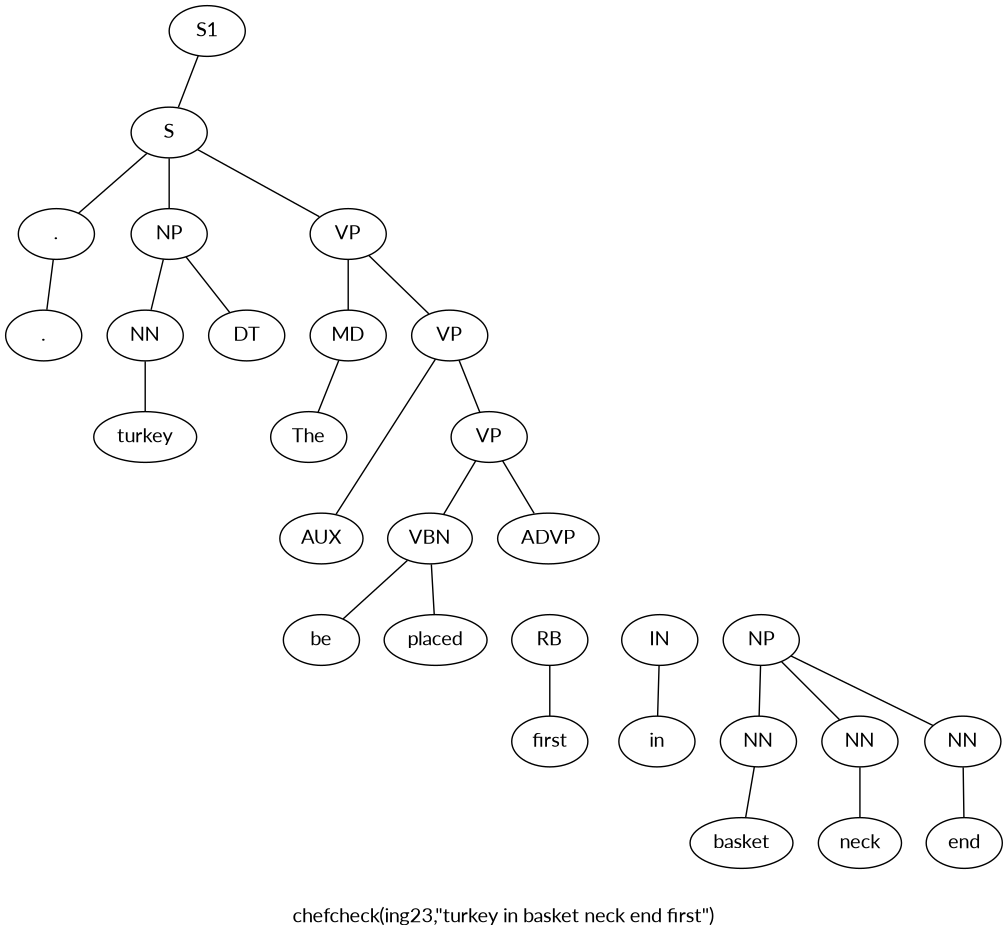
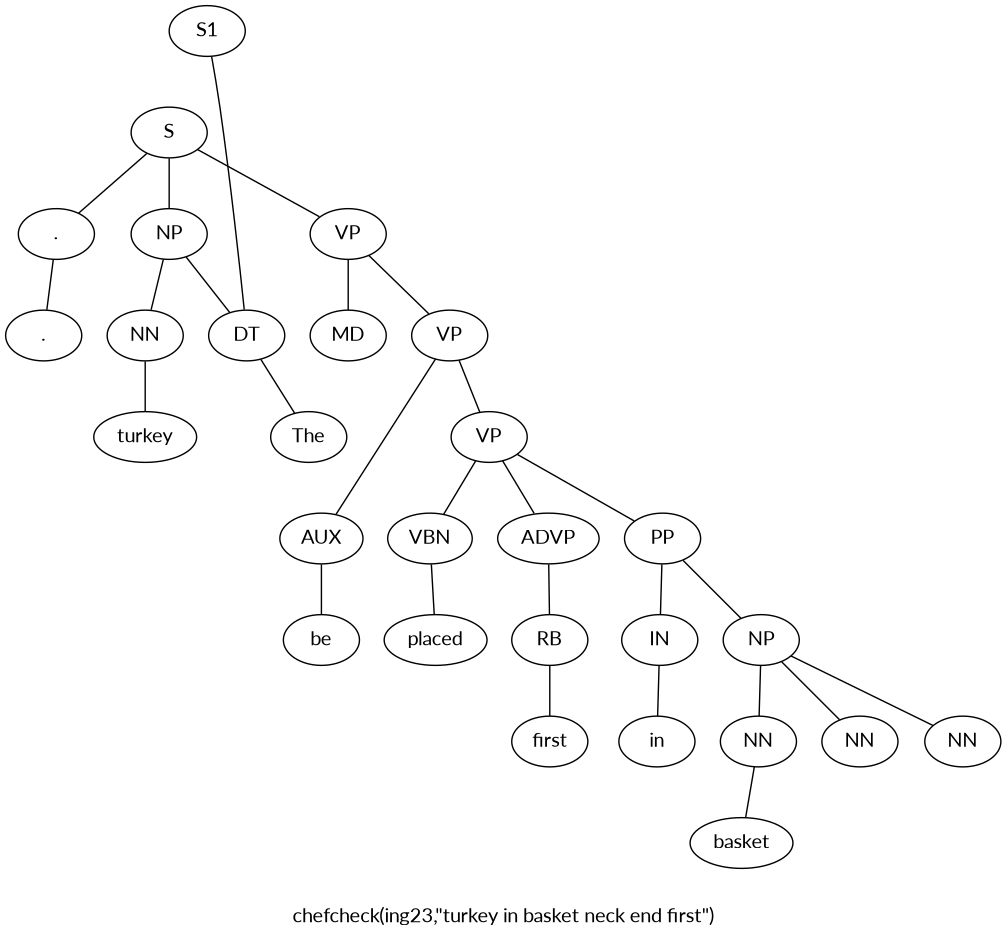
edge "S1" -- "S": now "S1" -- "DT"
edge "MD" -- "The": now "DT" -- "The"
node "PP": added
edge "ADVP" -- "RB": added
edge "VBN" -- "be": now "AUX" -- "be"
node "neck": removed
node "end": removed
